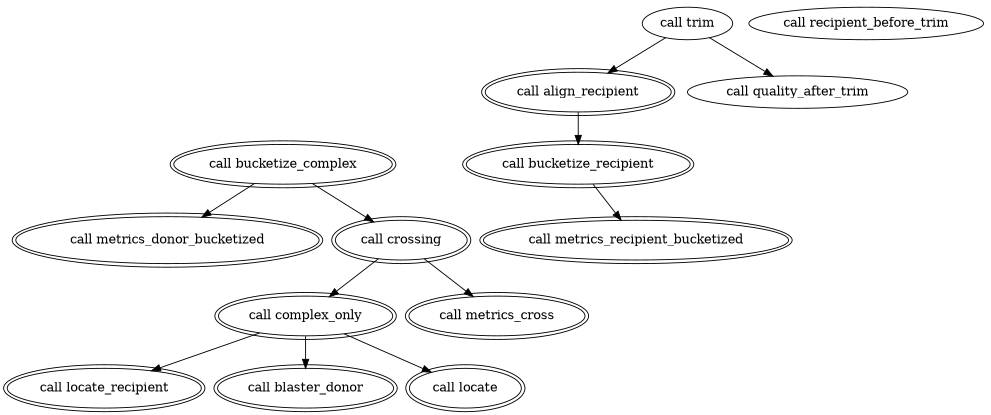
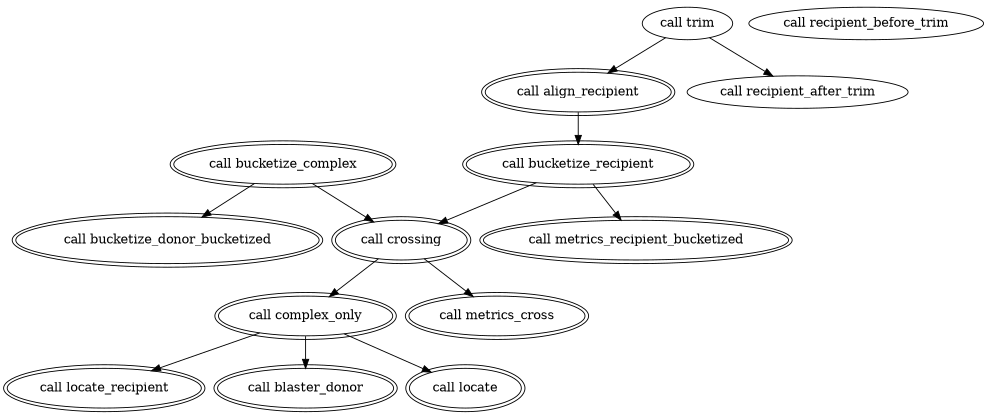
node "call quality_after_trim": label "call quality_after_trim" -> "call recipient_after_trim"
edge "call bucketize_recipient" -> "call crossing": added
node "call metrics_donor_bucketized": label "call metrics_donor_bucketized" -> "call bucketize_donor_bucketized"
